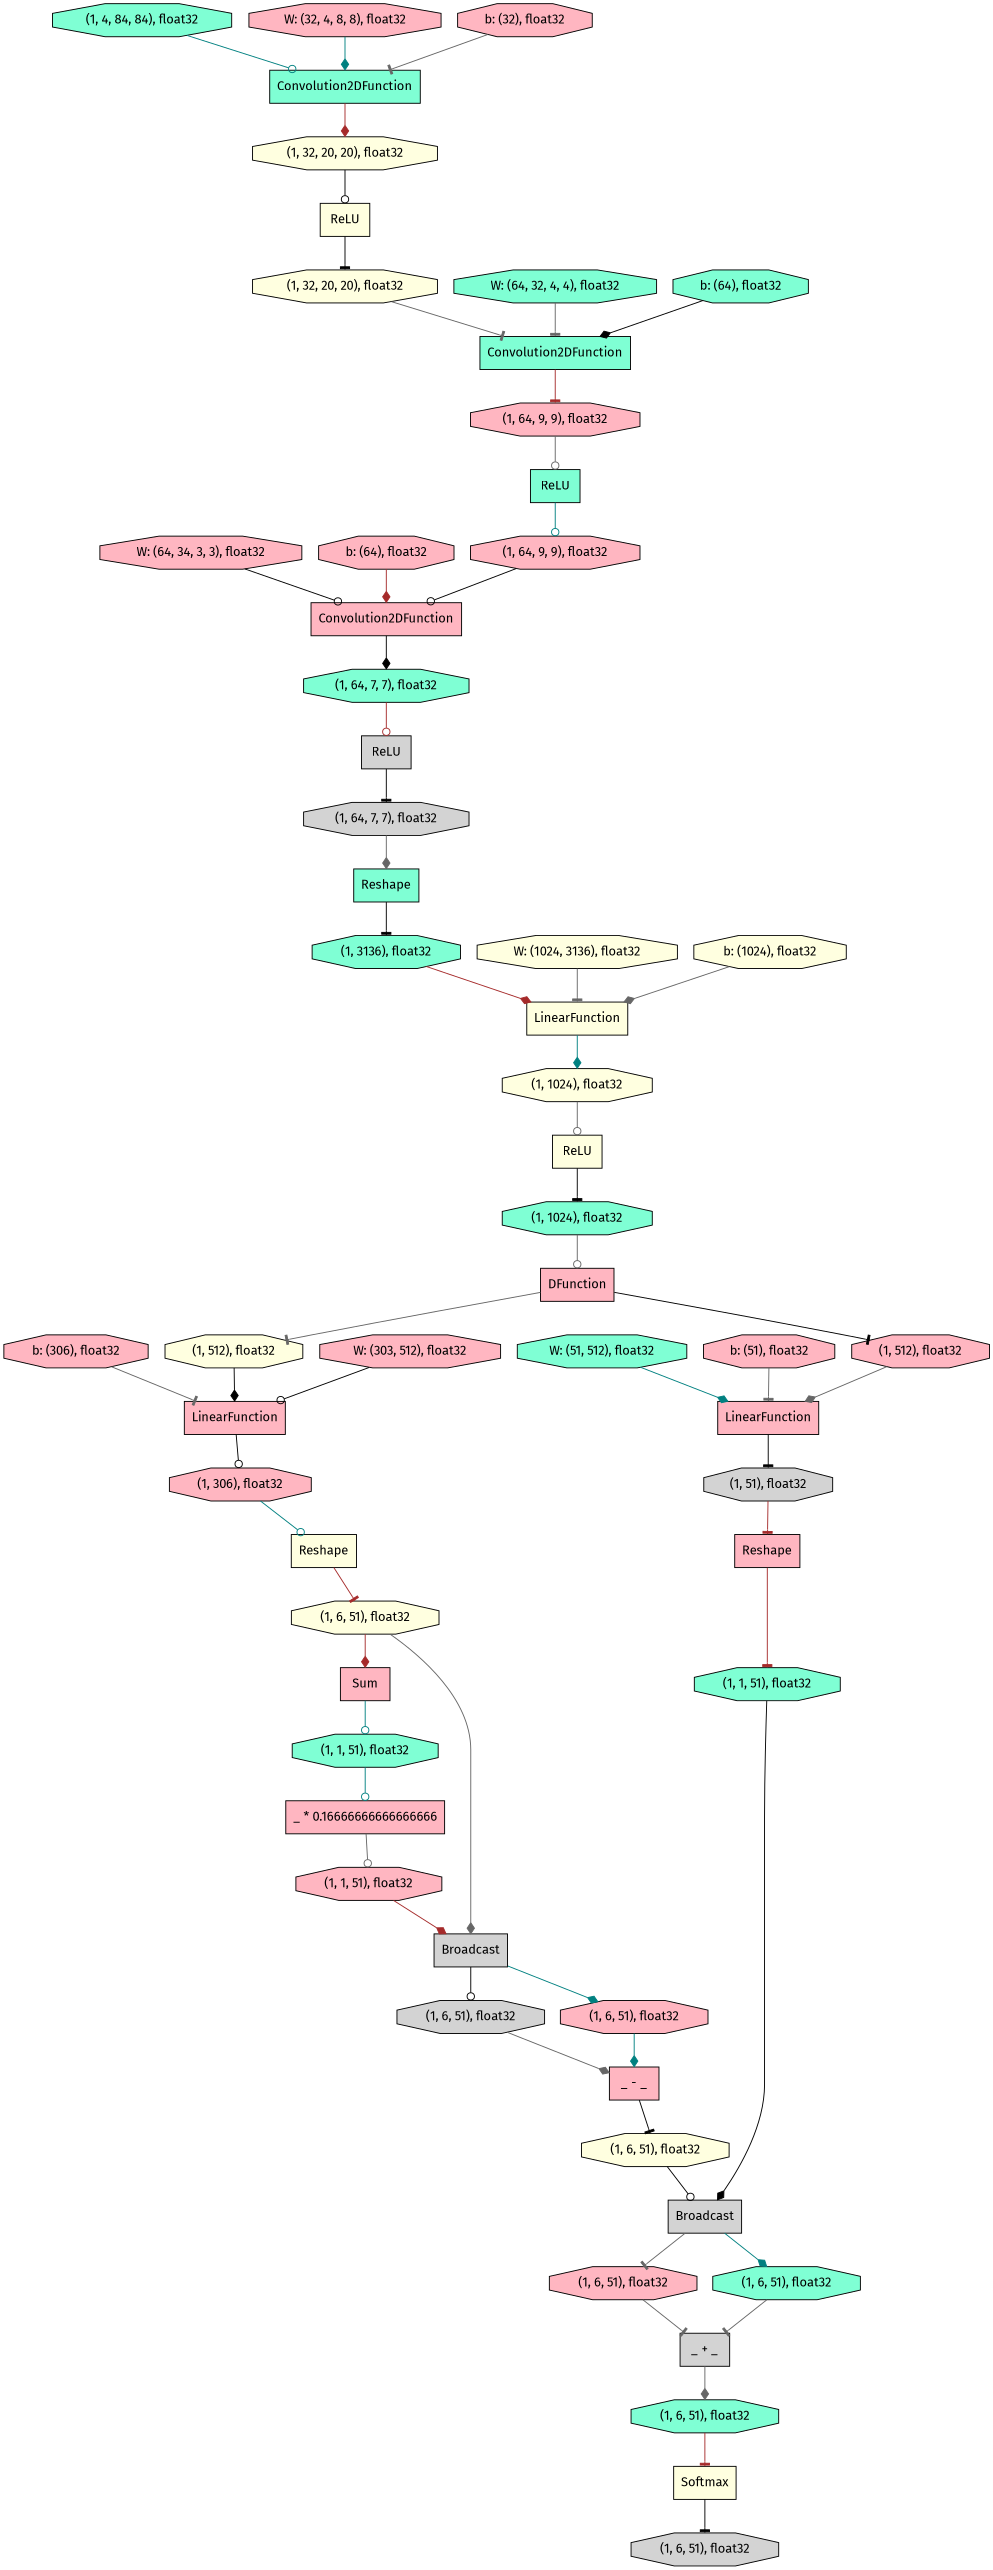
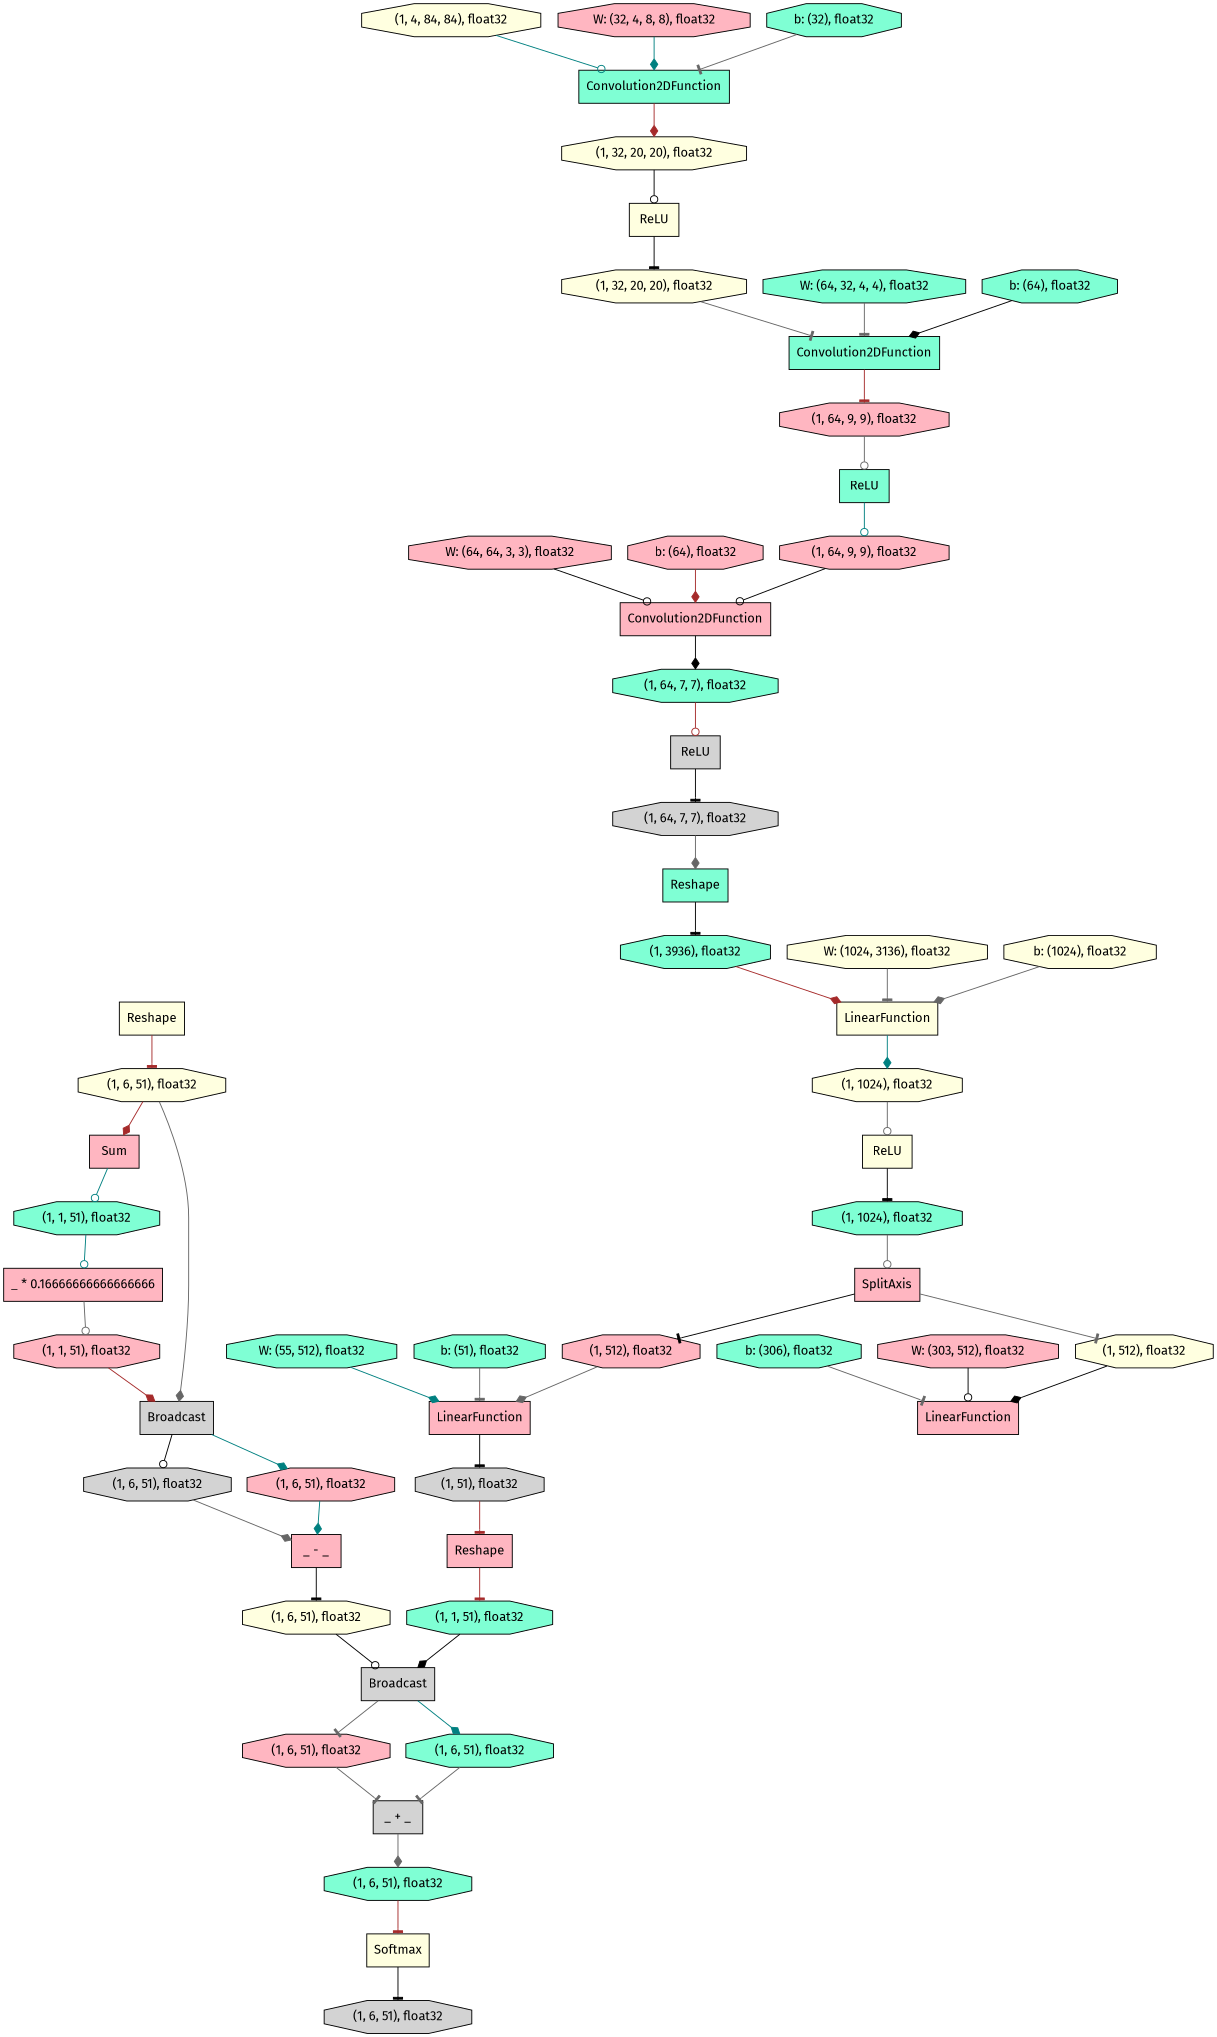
node "(1, 4, 84, 84), float32": fillcolor aquamarine -> lightyellow
node "b: (32), float32": fillcolor lightpink -> aquamarine
node "W: (64, 34, 3, 3), float32": label "W: (64, 34, 3, 3), float32" -> "W: (64, 64, 3, 3), float32"
node "(1, 3136), float32": label "(1, 3136), float32" -> "(1, 3936), float32"
node "DFunction": label "DFunction" -> "SplitAxis"
node "b: (306), float32": fillcolor lightpink -> aquamarine
node "W: (51, 512), float32": label "W: (51, 512), float32" -> "W: (55, 512), float32"
node "b: (51), float32": fillcolor lightpink -> aquamarine
node "(1, 306), float32": removed
